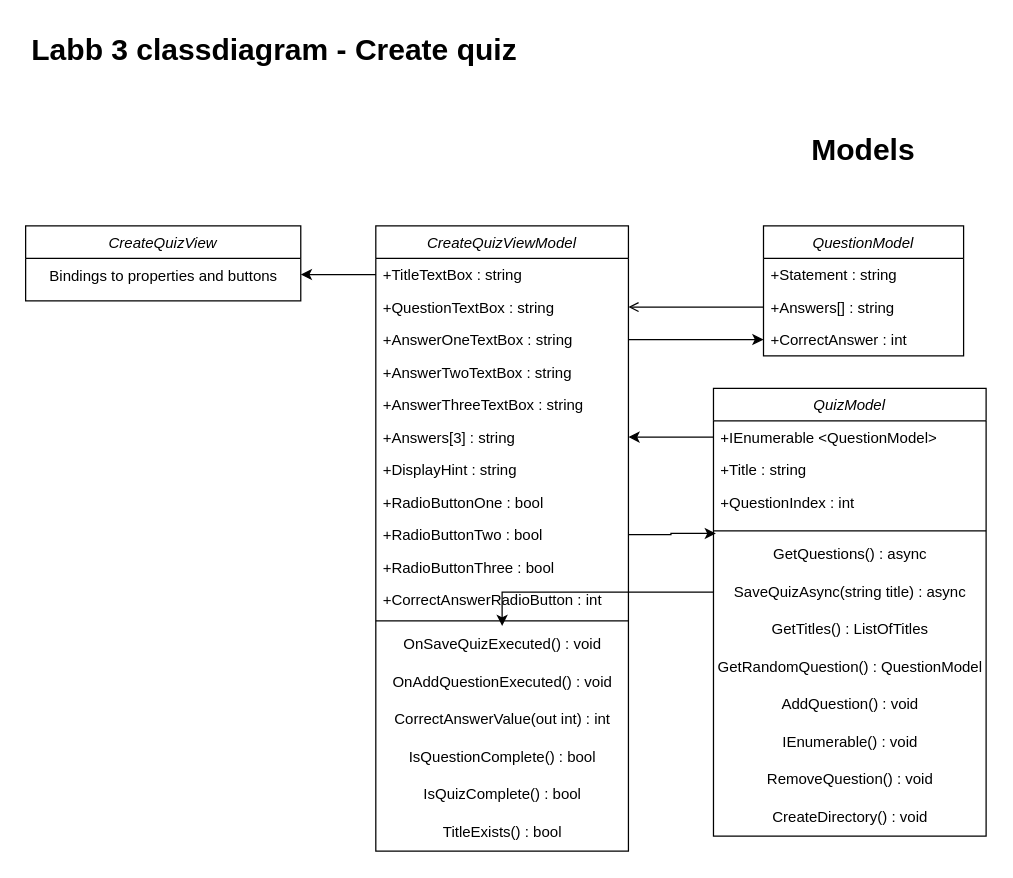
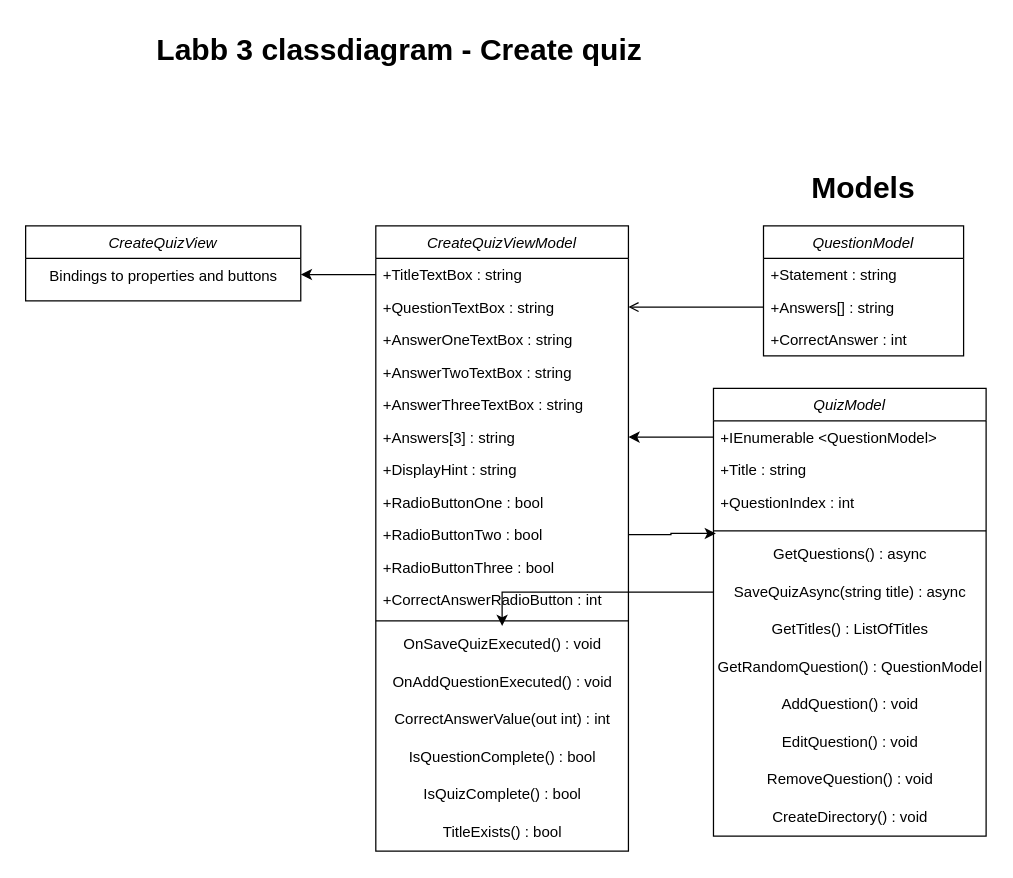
node "Labb 3 classdiagram - Create quiz": moved (432, 57) -> (557, 57)
node "Models": moved (863, 151) -> (863, 188)
edge "+AnswerOneTextBox : string" -> "+CorrectAnswer : int": removed
node "IEnumerable() : void": label "IEnumerable() : void" -> "EditQuestion() : void"
